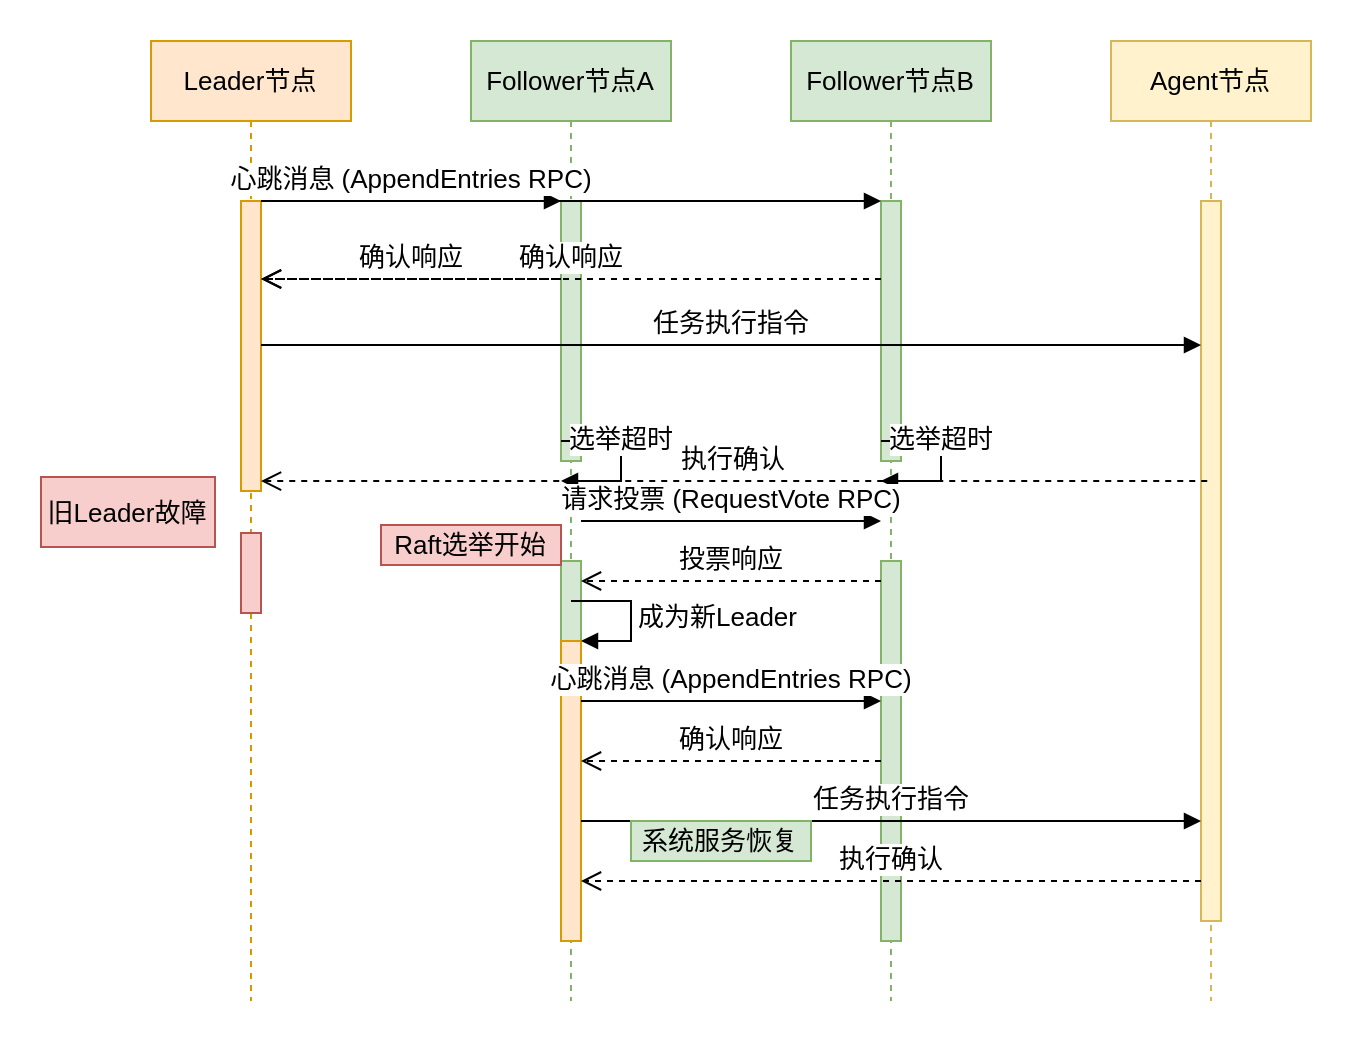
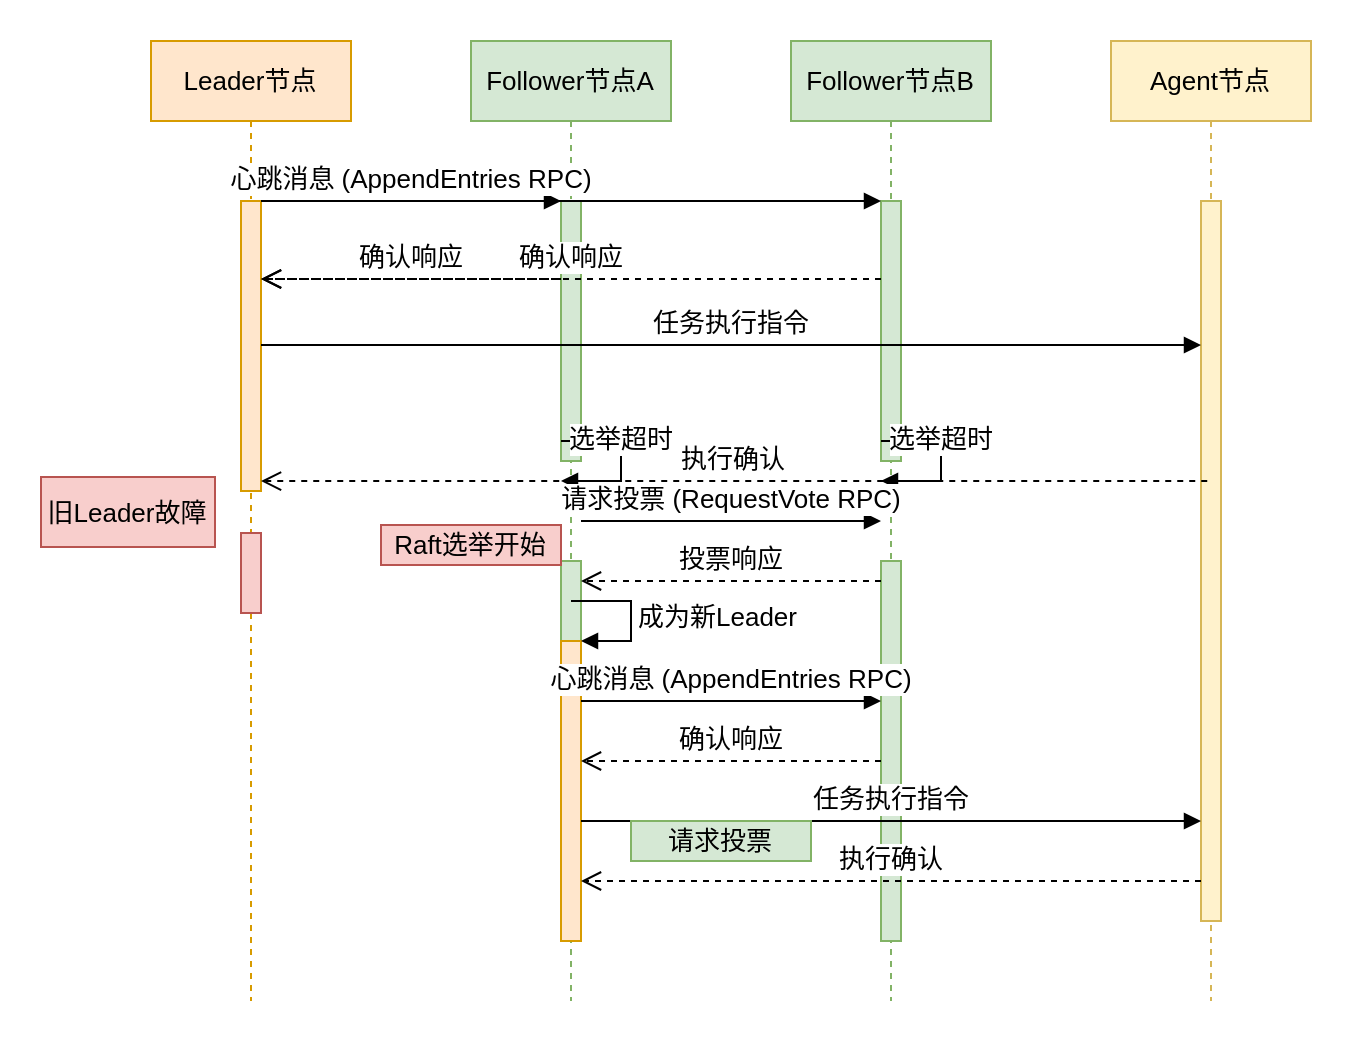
node "系统服务恢复": label "系统服务恢复" -> "请求投票"
